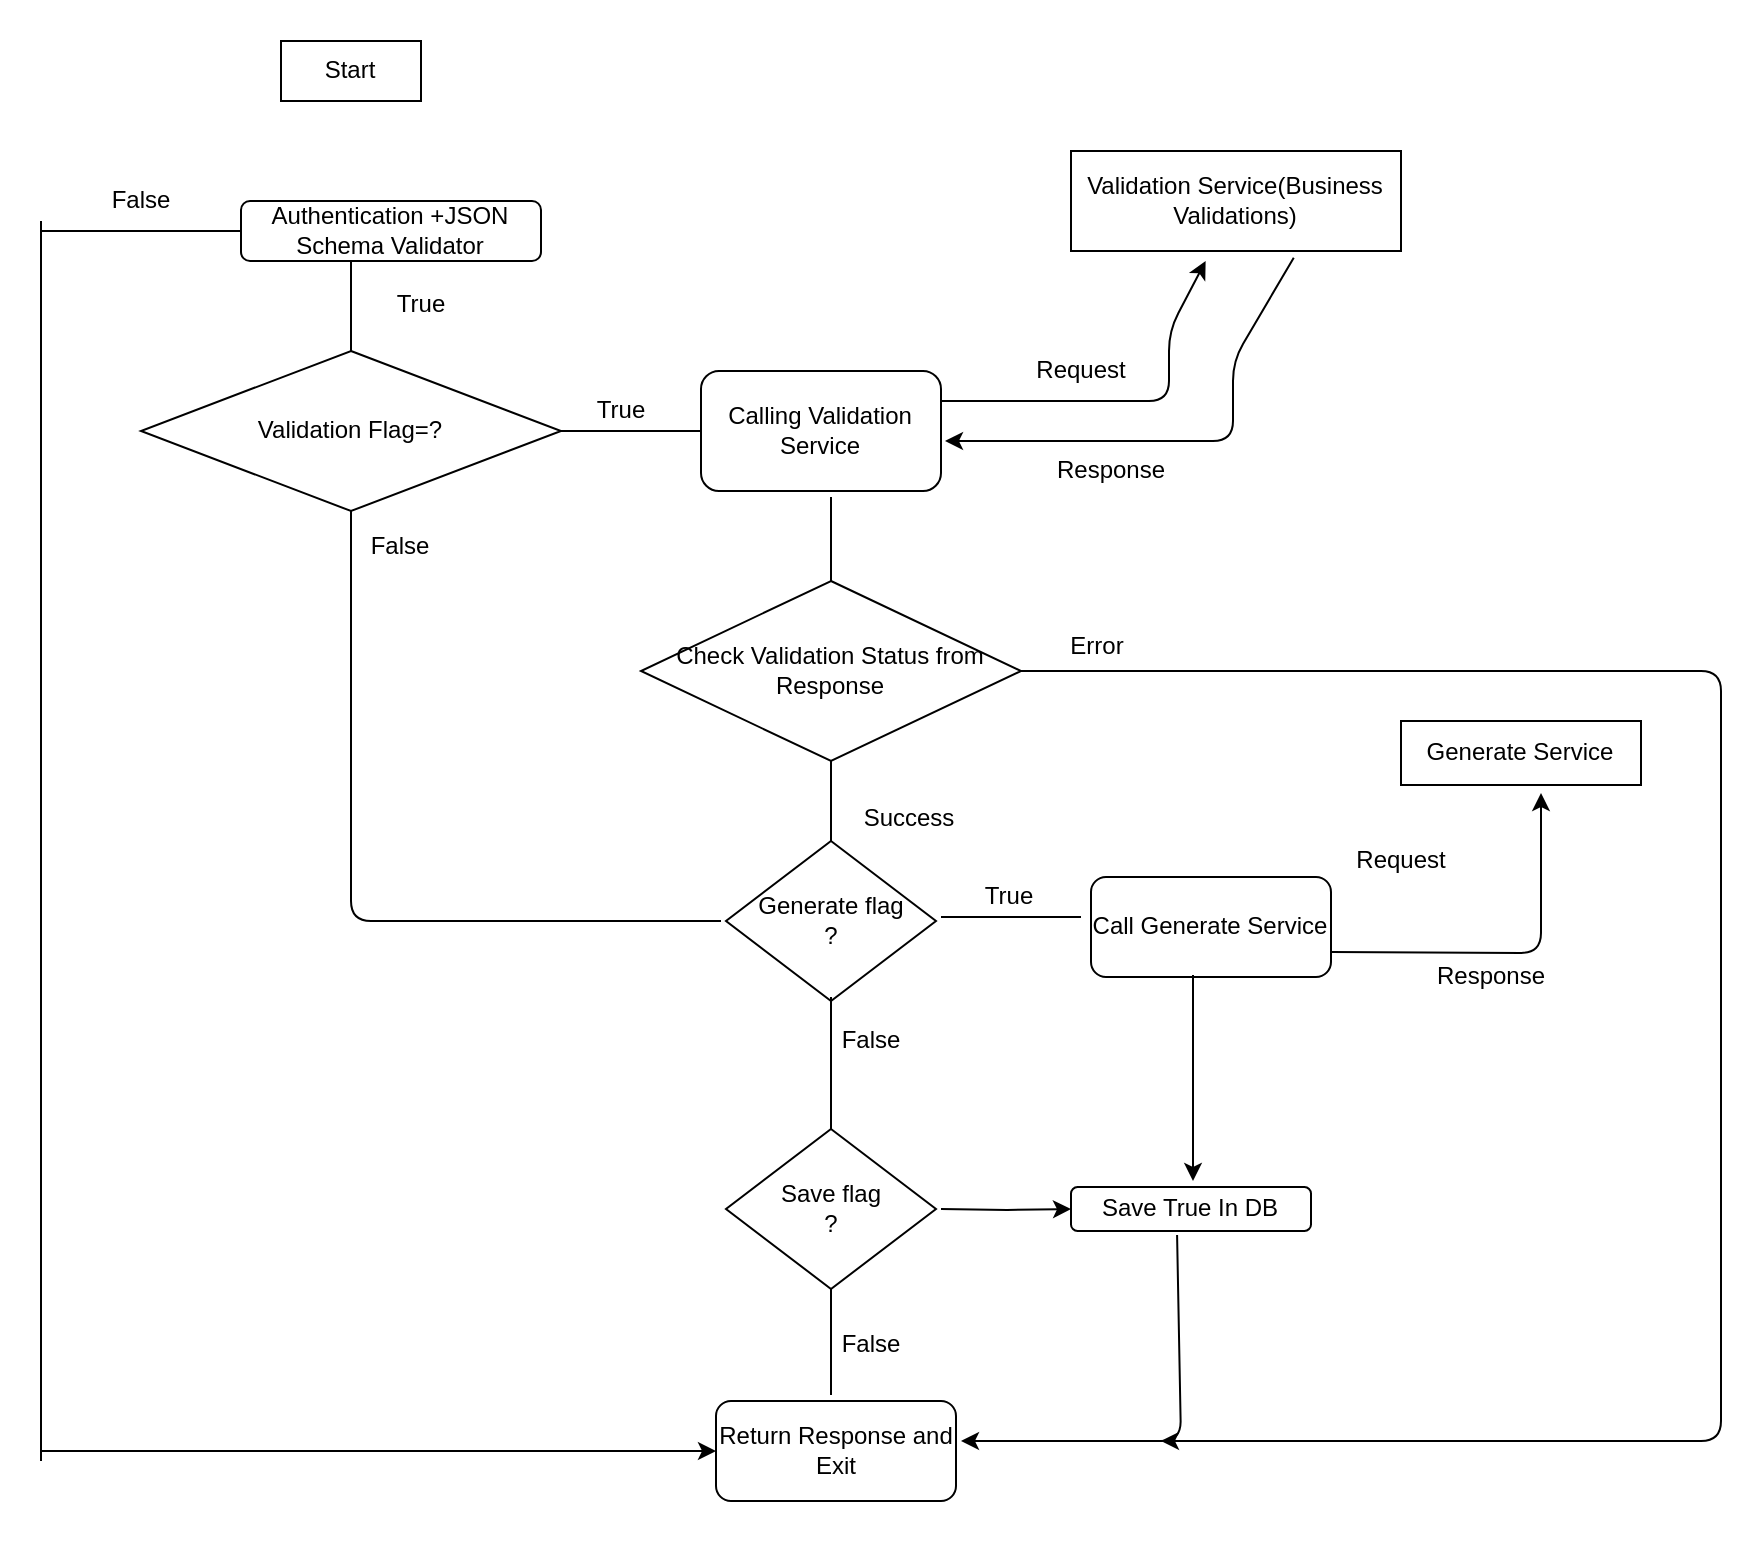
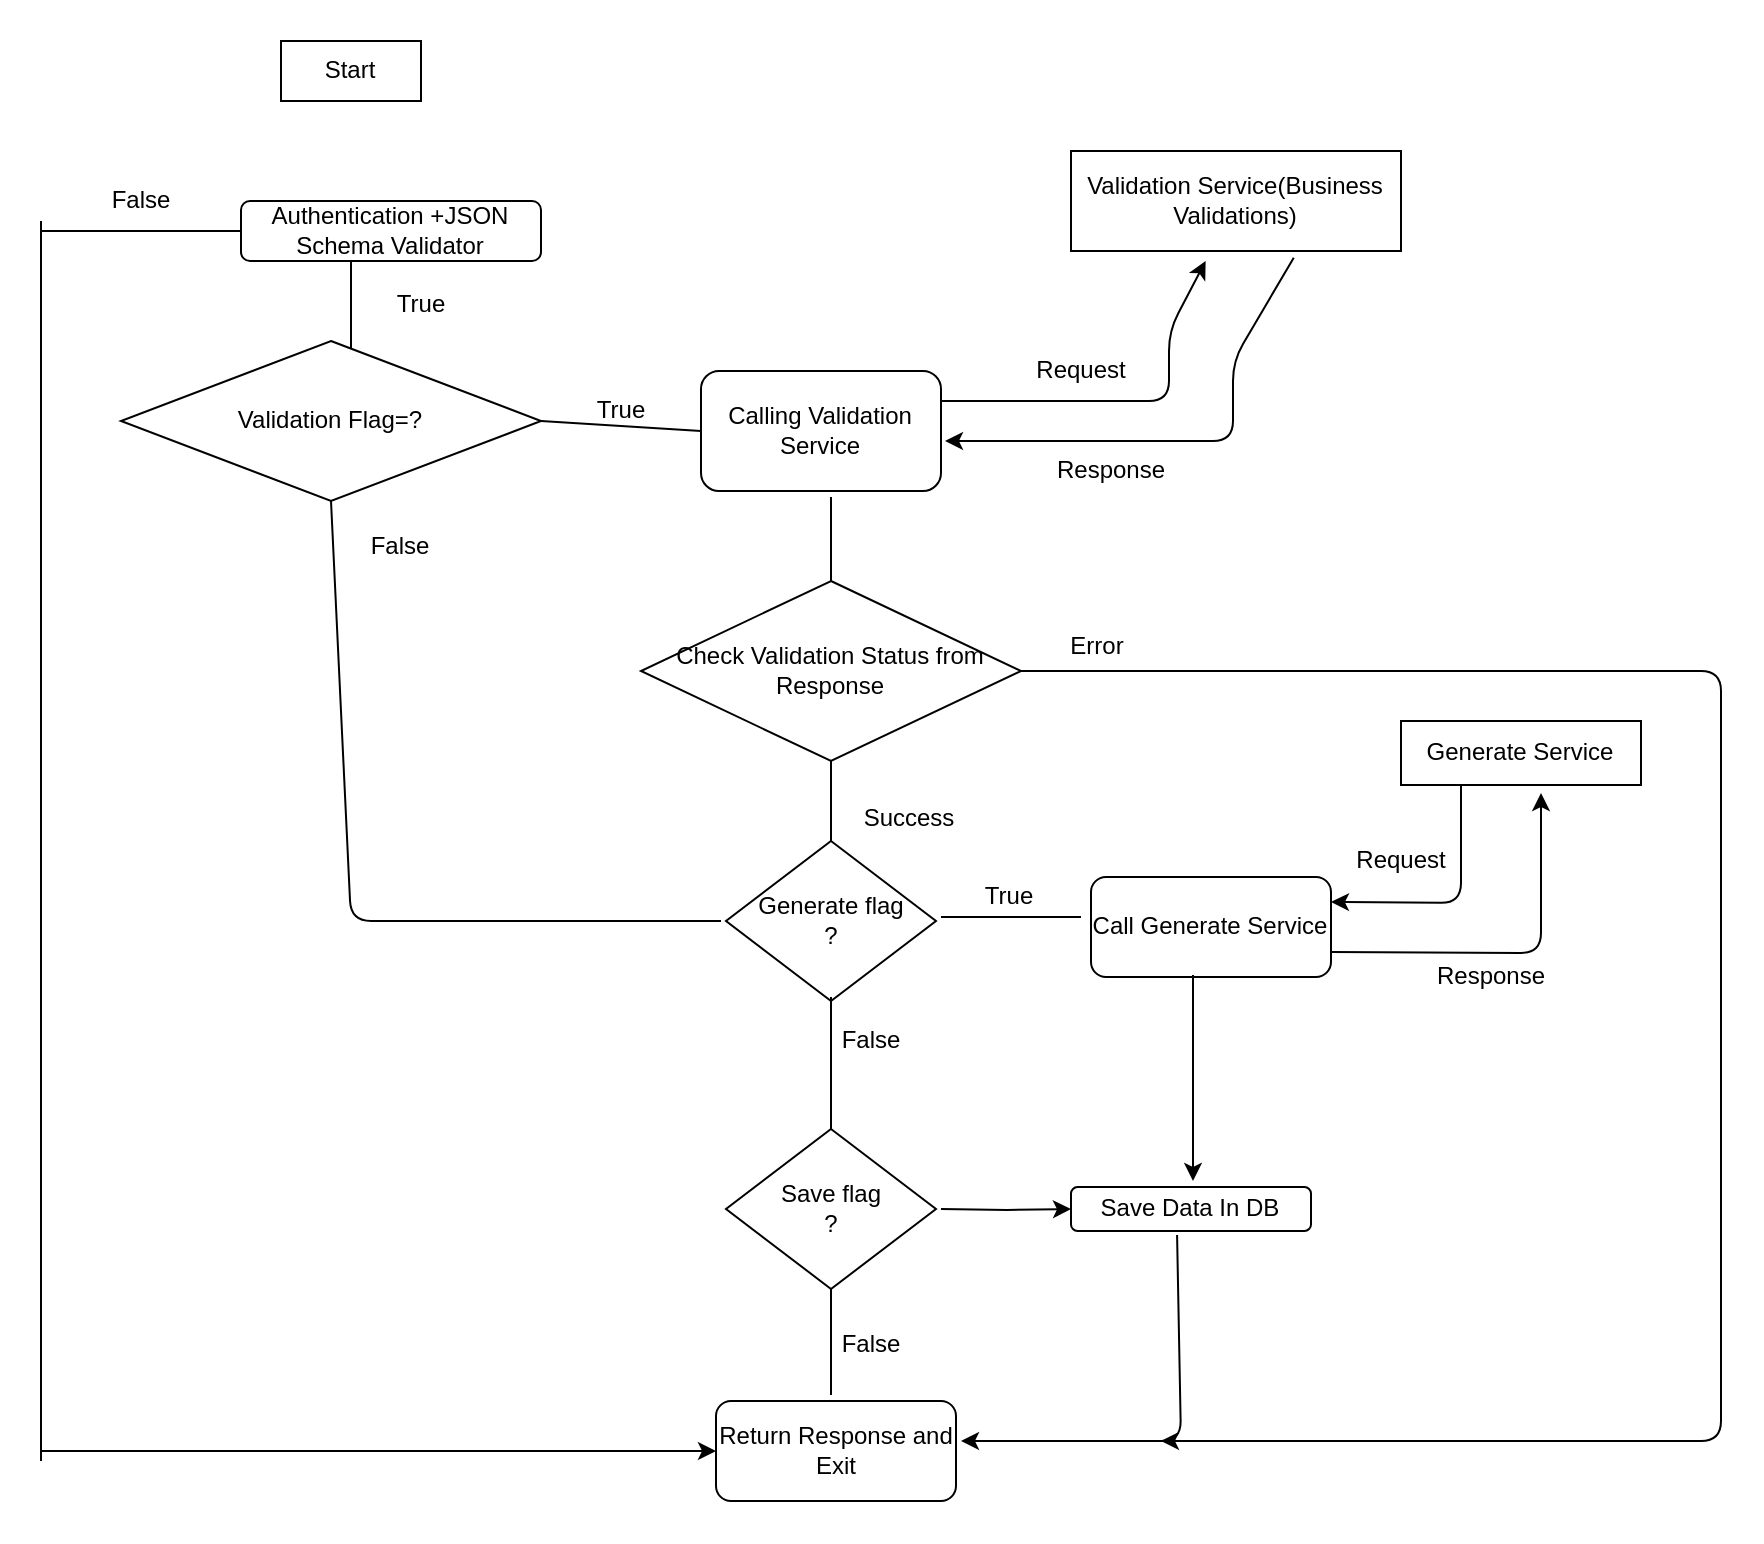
node "Validation Flag=?": moved (351, 431) -> (331, 421)
edge "Generate Service" -> "Call Generate Service": added
node "Save True In DB": label "Save True In DB" -> "Save Data In DB"
